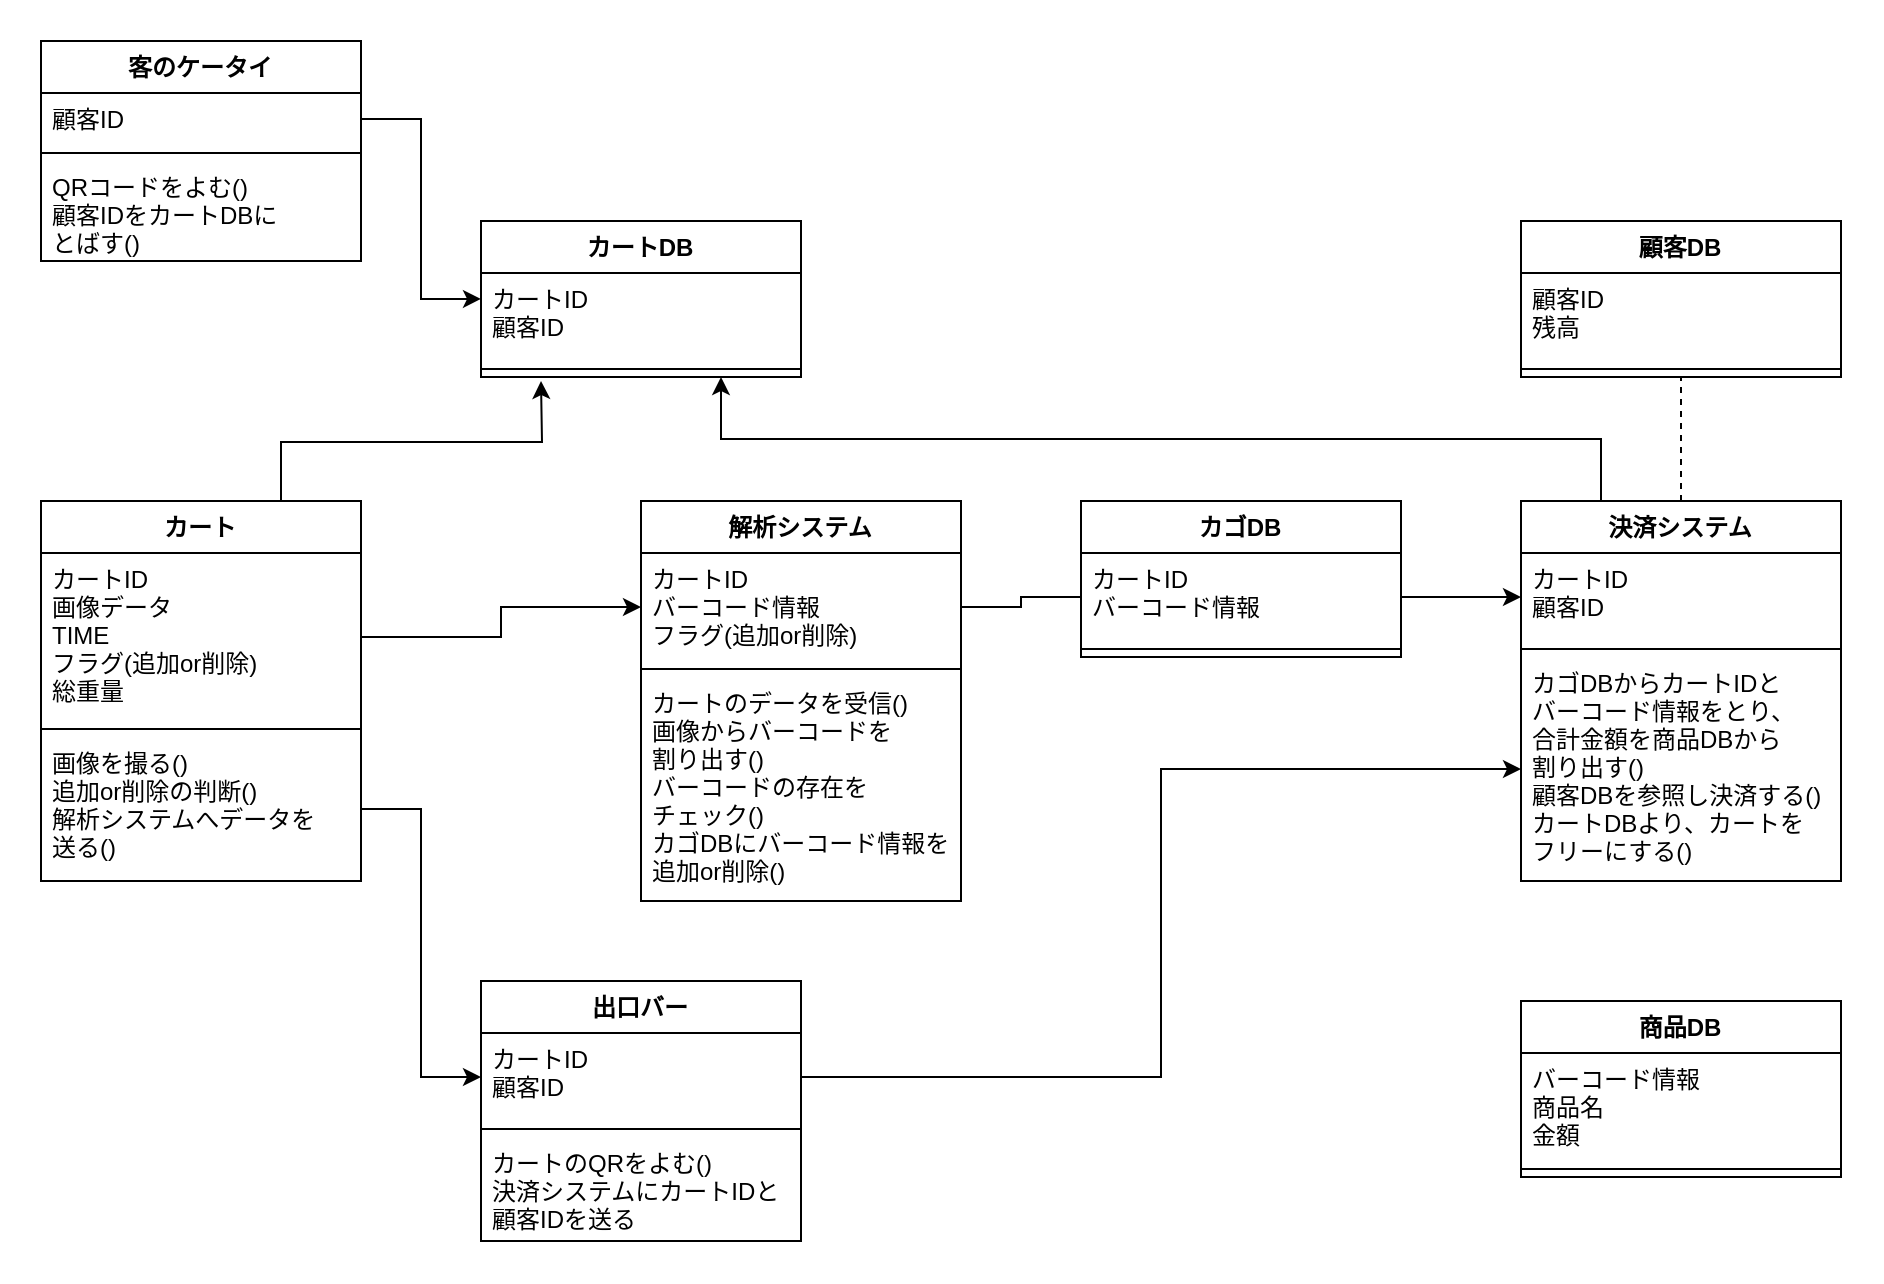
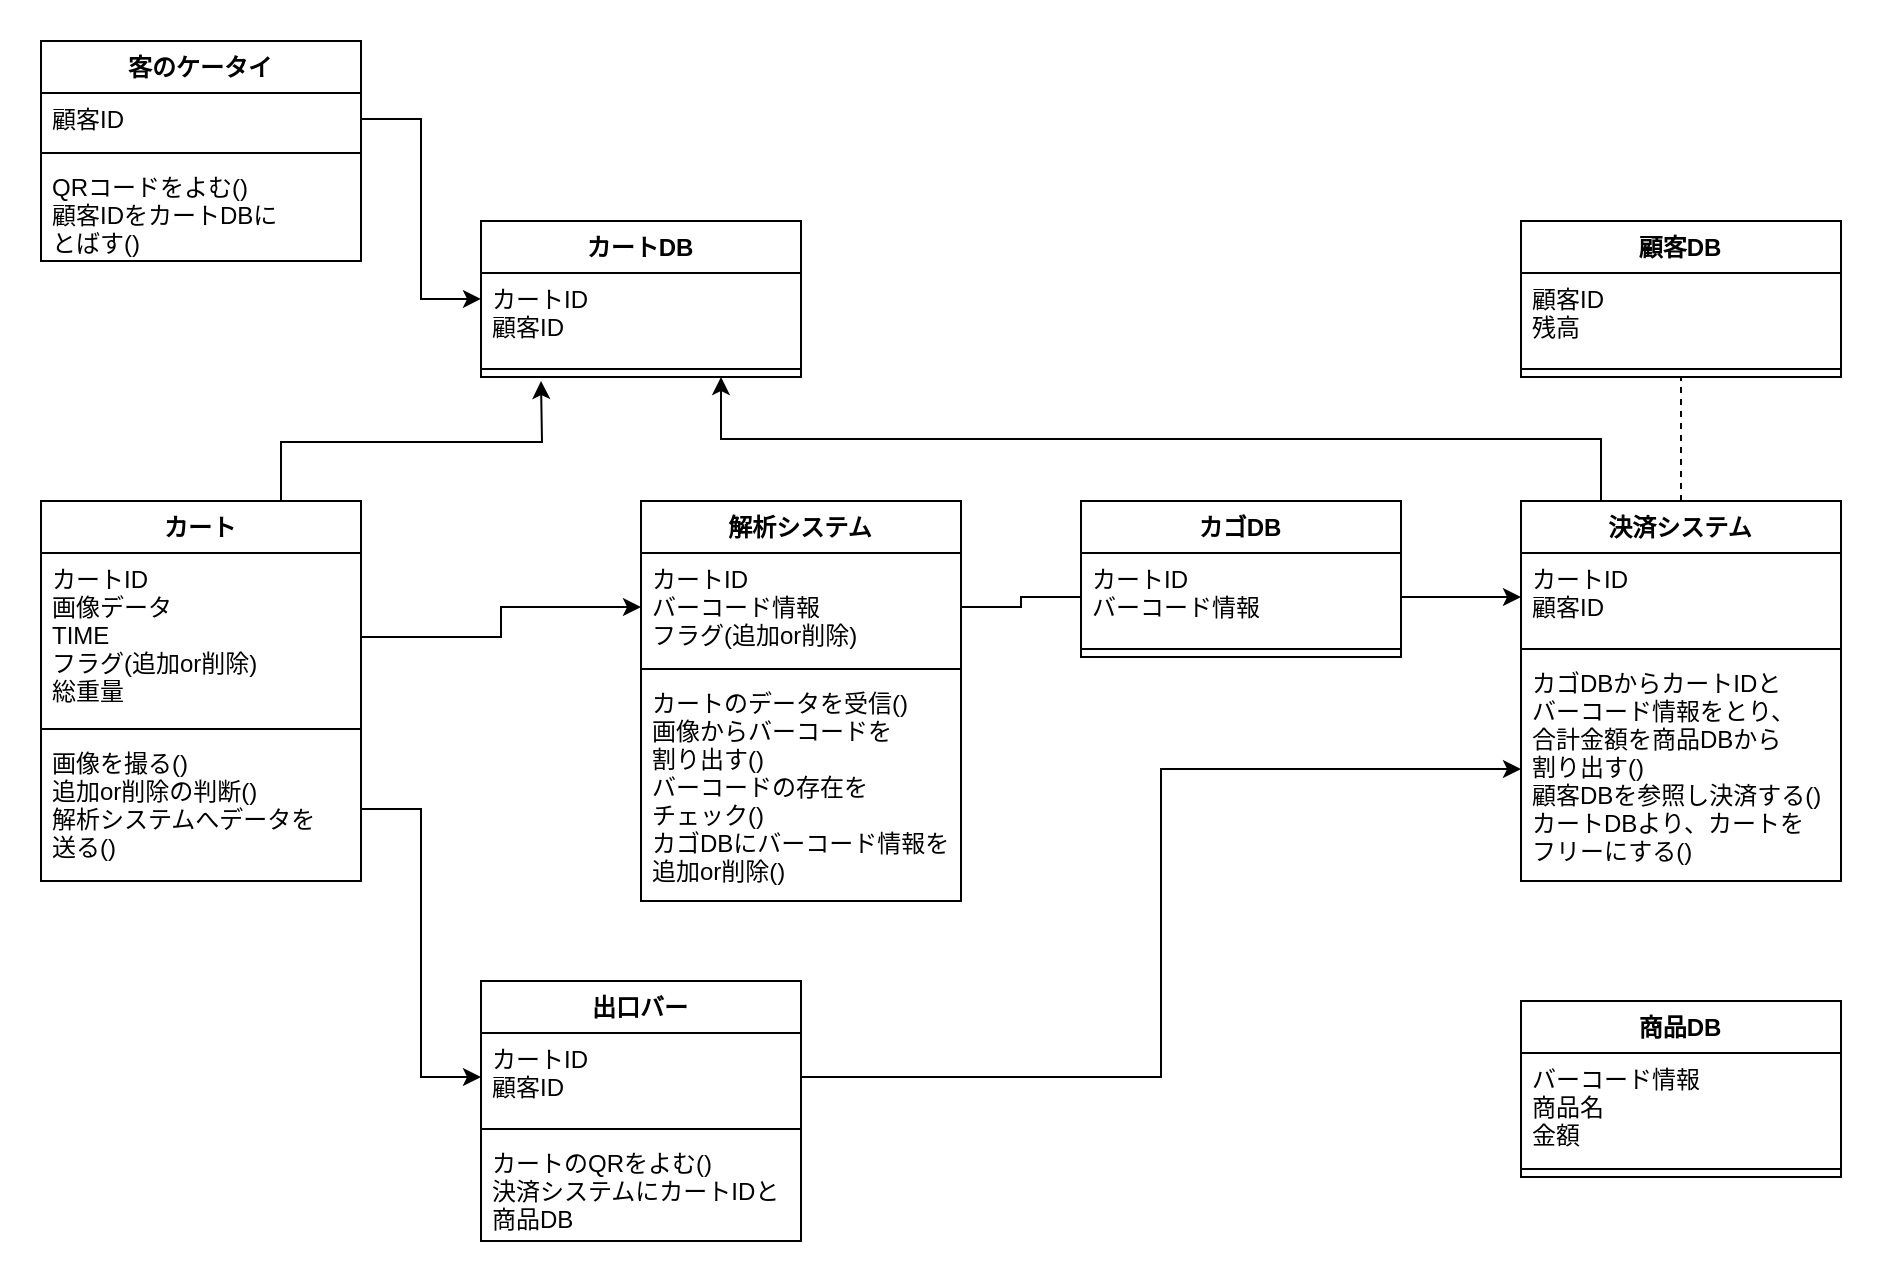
node "カートのQRをよむ() 決済システムにカートIDと 顧客IDを送る": label "カートのQRをよむ() 決済システムにカートIDと 顧客IDを送る" -> "カートのQRをよむ() 決済システムにカートIDと 商品DB"
